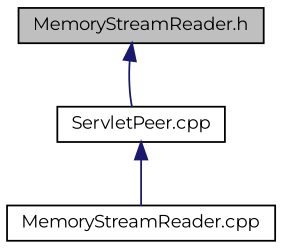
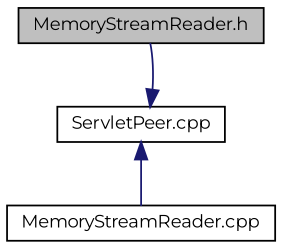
edge "ServletPeer.cpp" -> "MemoryStreamReader.h": reversed
